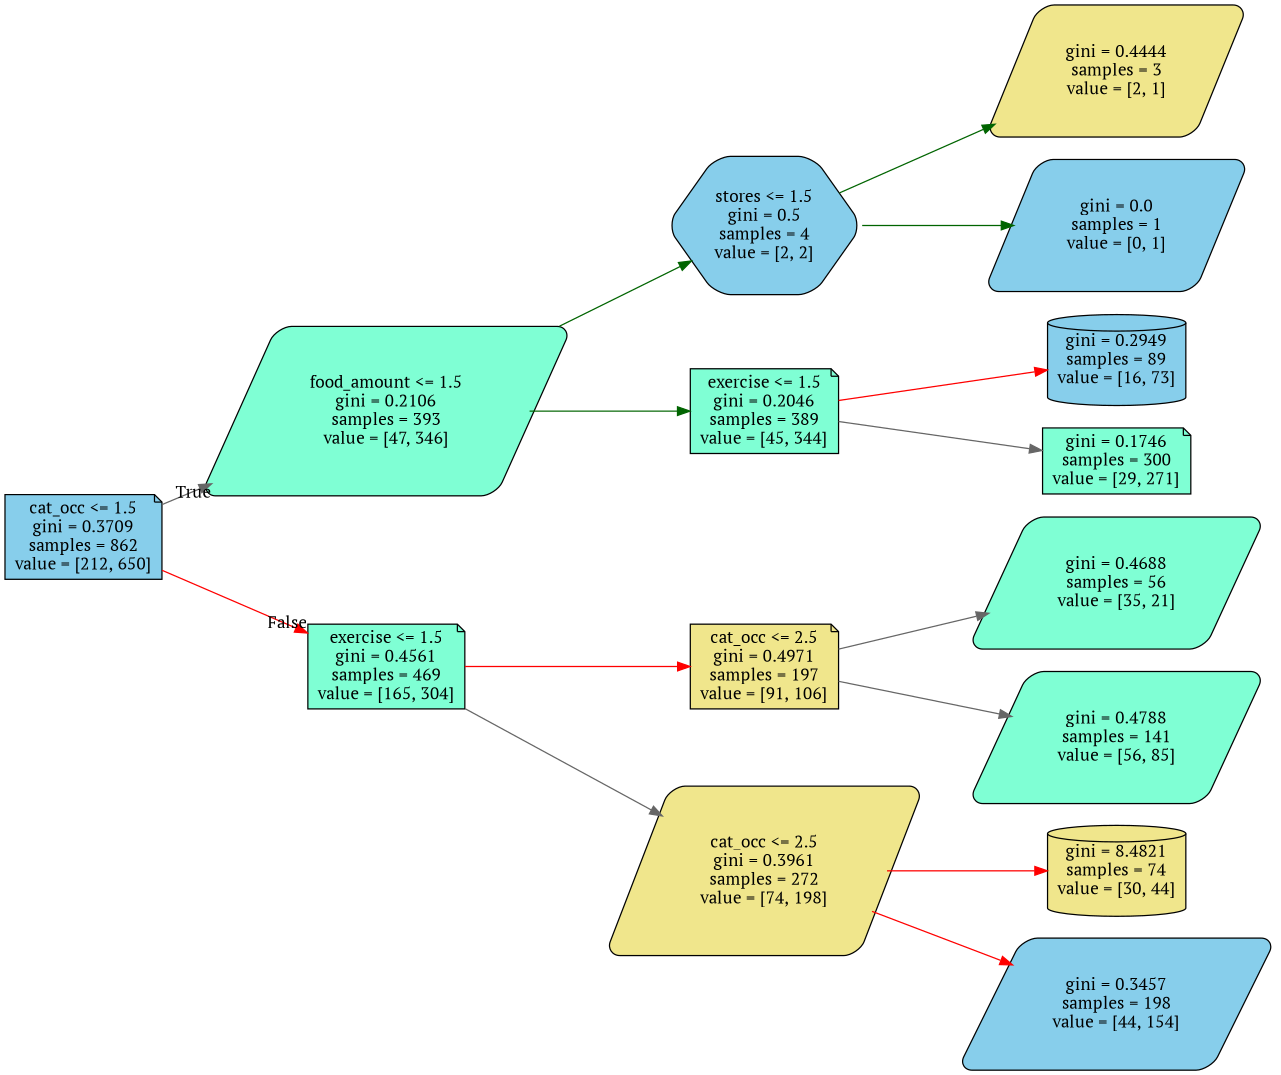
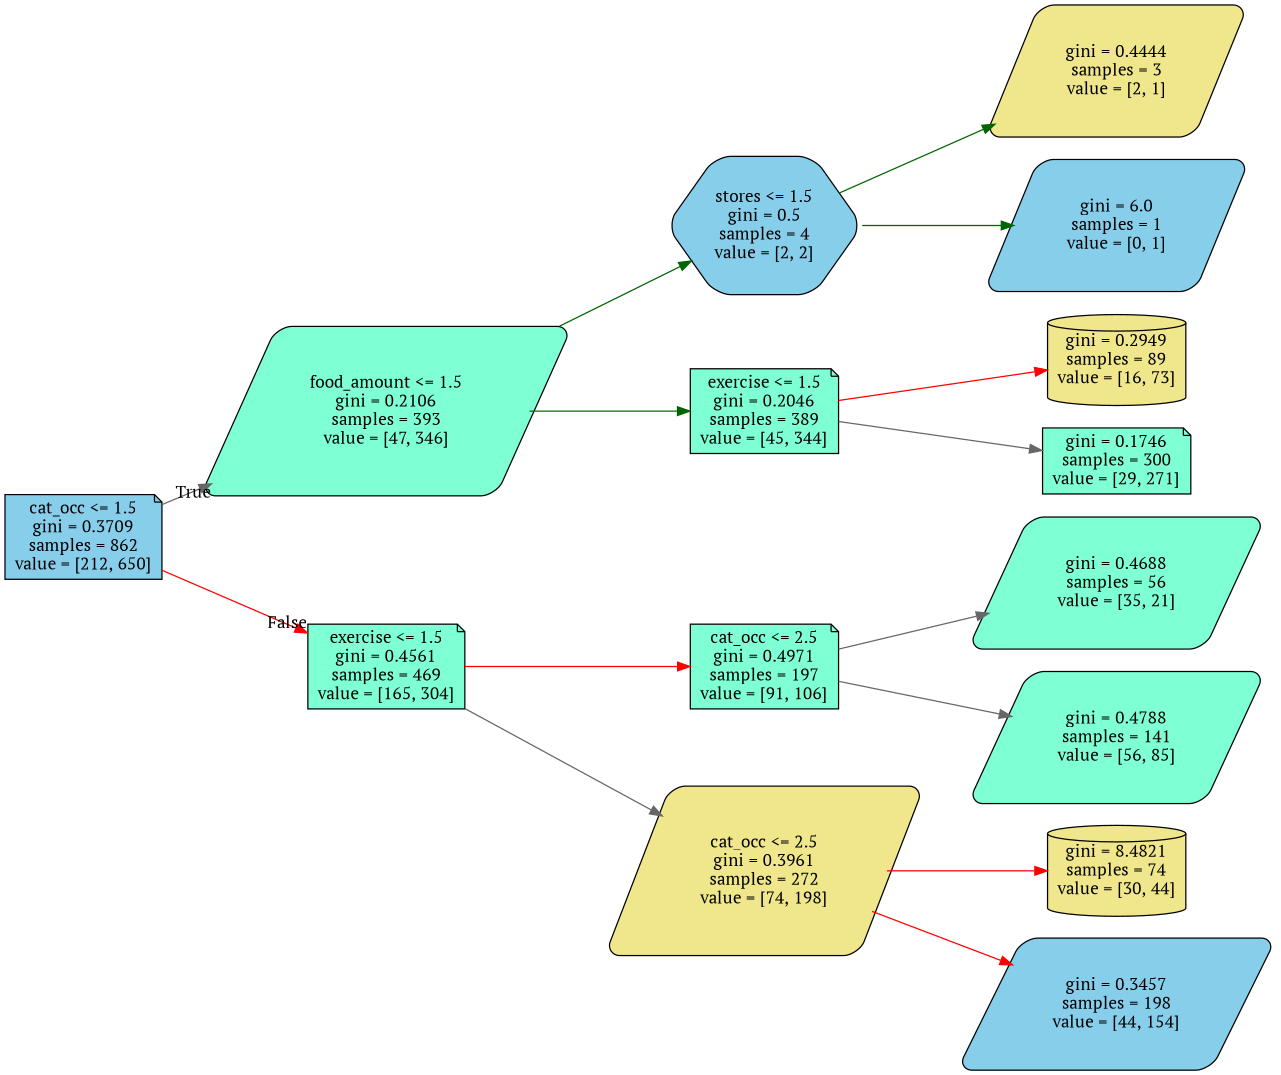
node "gini = 0.0 samples = 1 value = [0, 1]": label "gini = 0.0 samples = 1 value = [0, 1]" -> "gini = 6.0 samples = 1 value = [0, 1]"
node "gini = 0.2949 samples = 89 value = [16, 73]": fillcolor skyblue -> khaki
node "cat_occ <= 2.5 gini = 0.4971 samples = 197 value = [91, 106]": fillcolor khaki -> aquamarine
